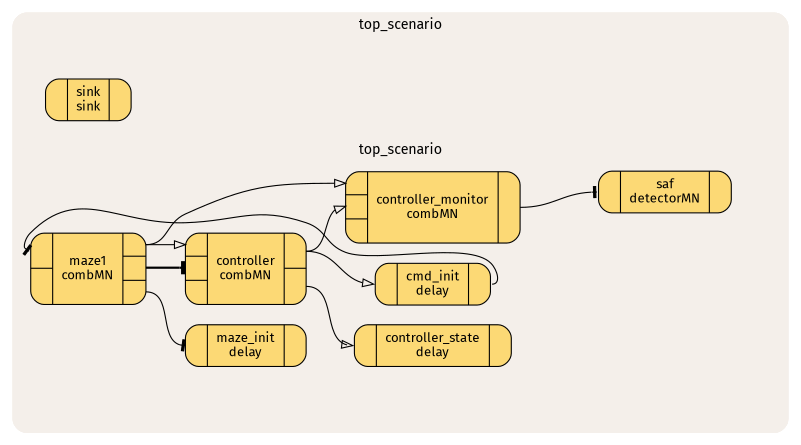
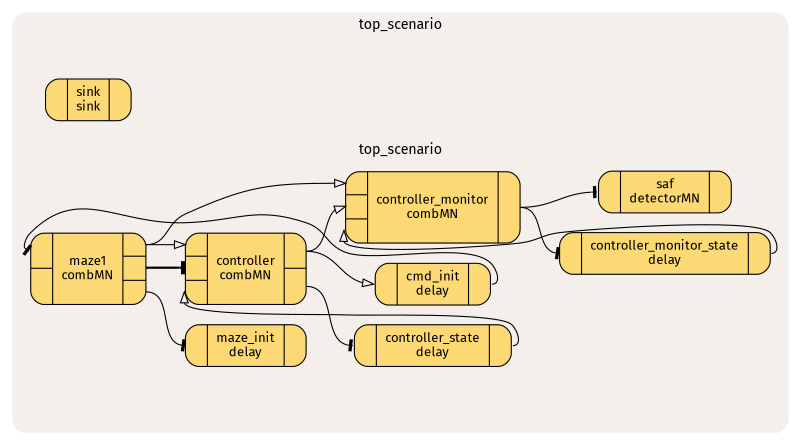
node "controller_monitor_state": added
edge "controller" -> "controller_state": arrowhead onormal -> tee
edge "controller_state" -> "controller": added
